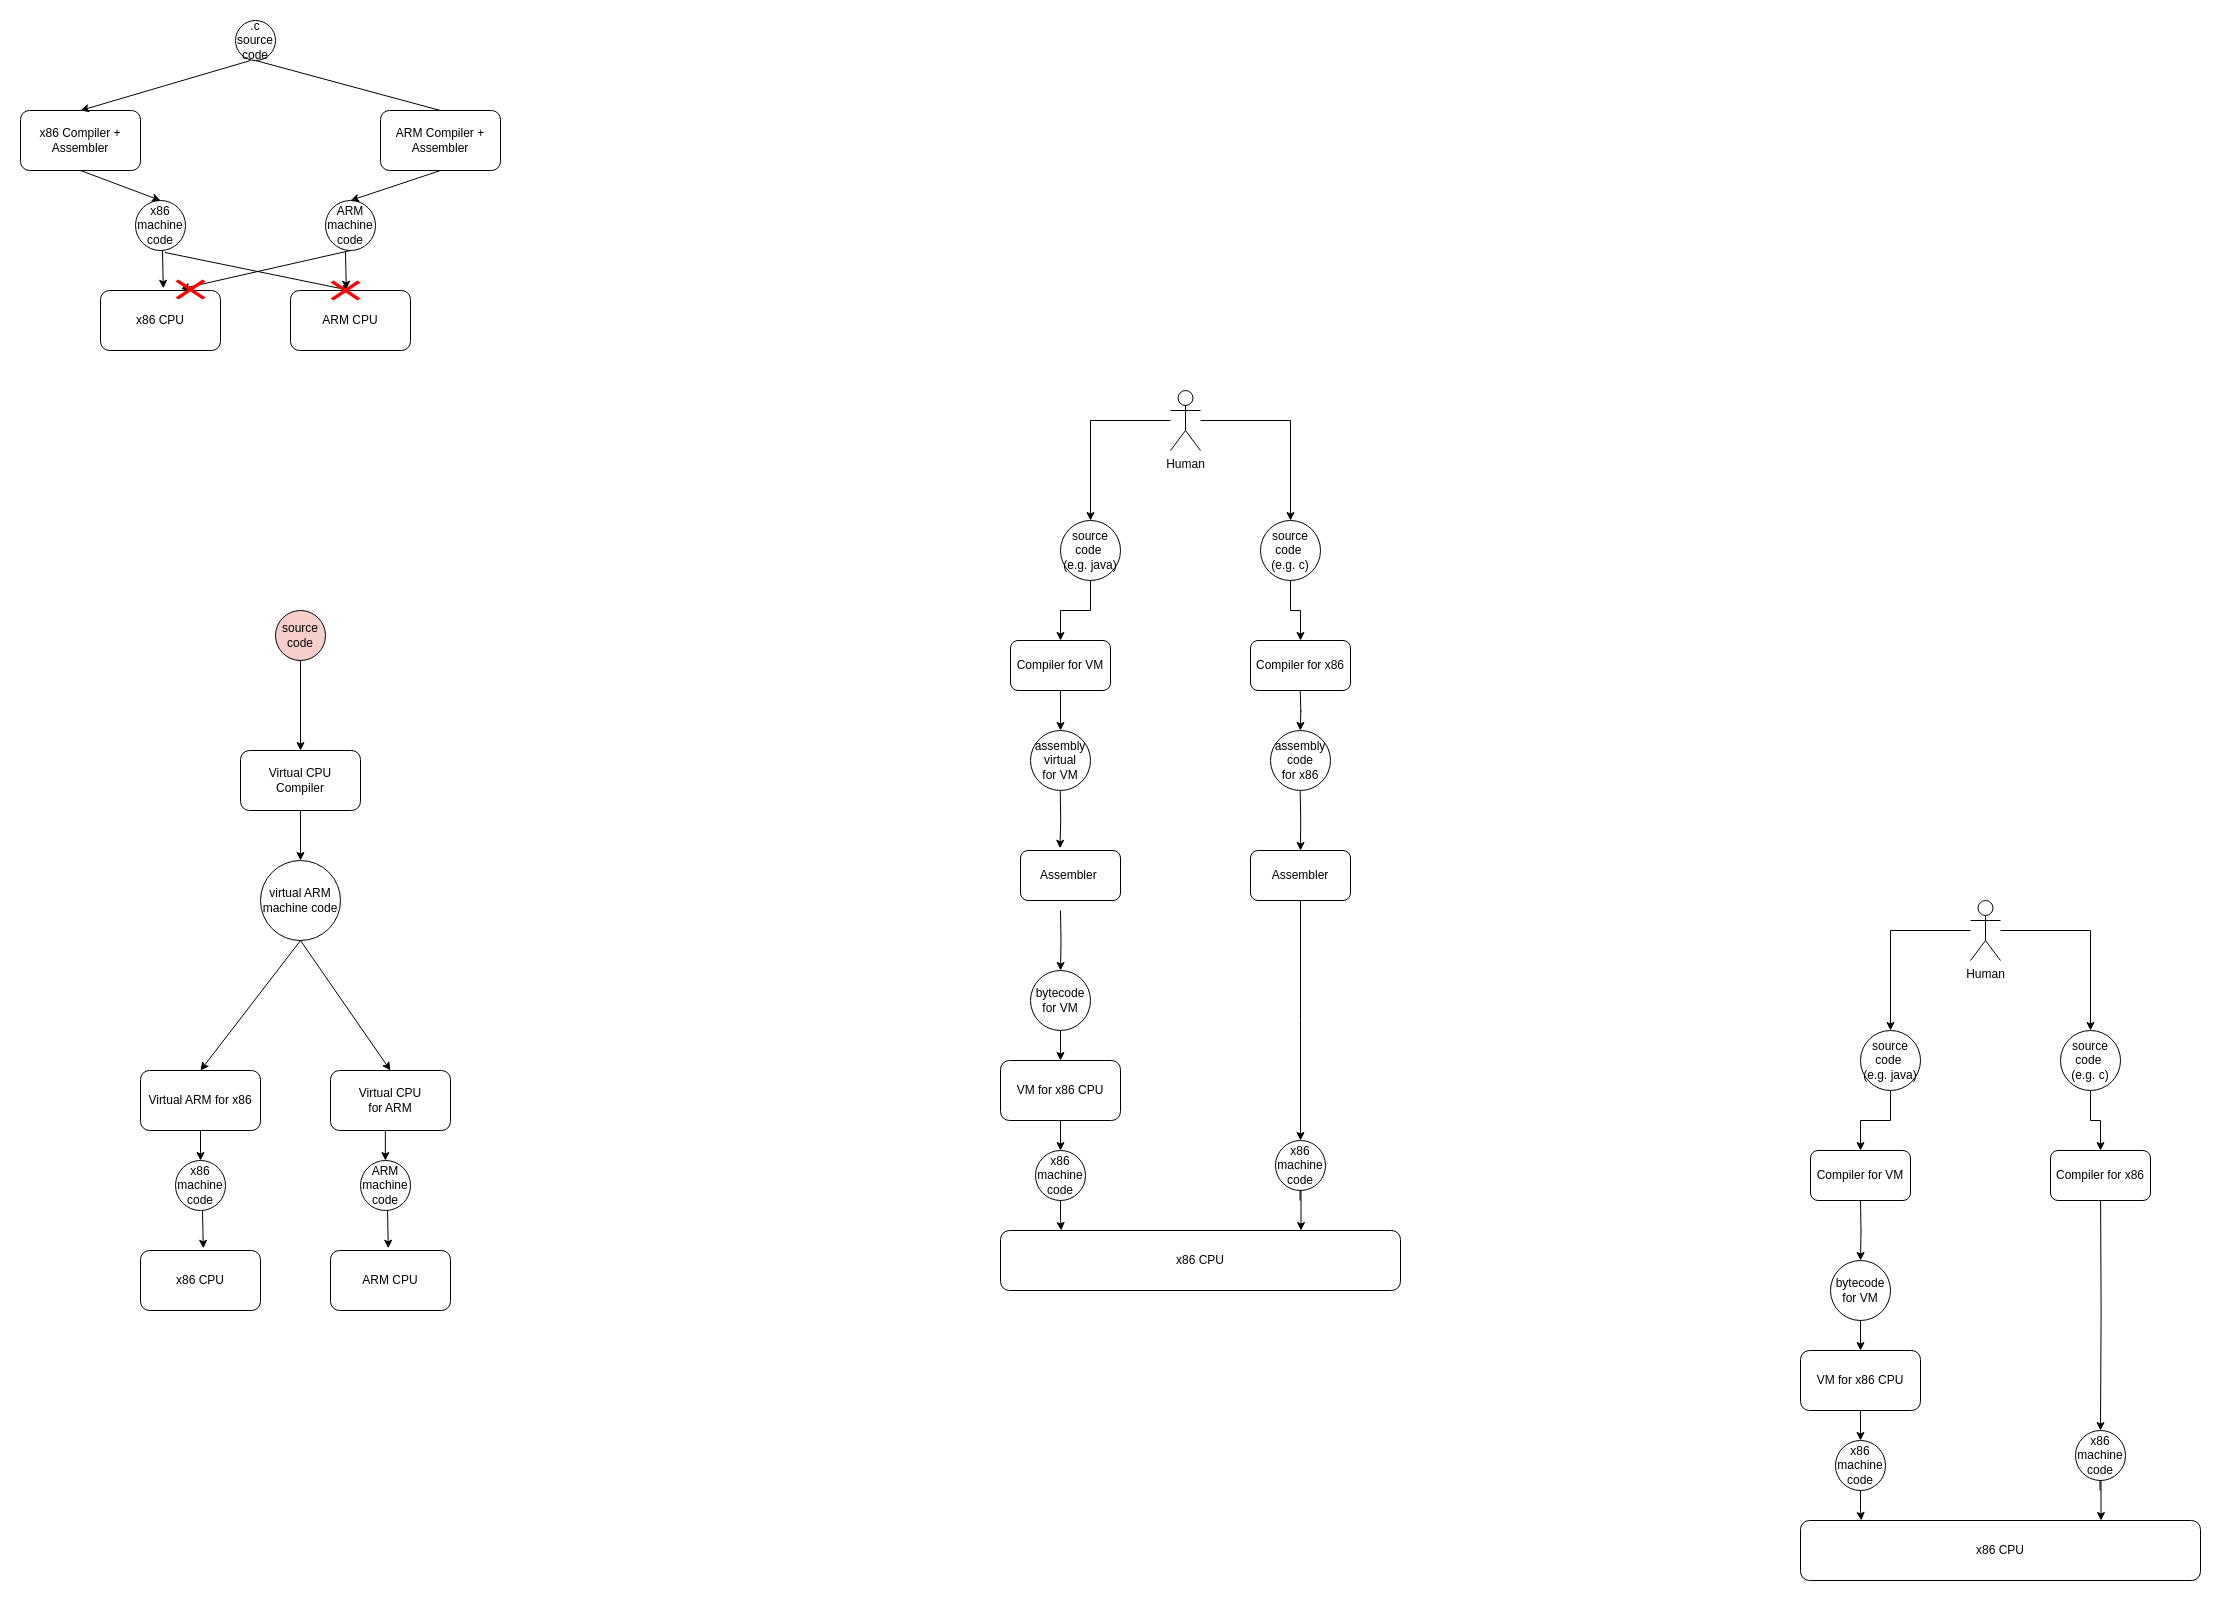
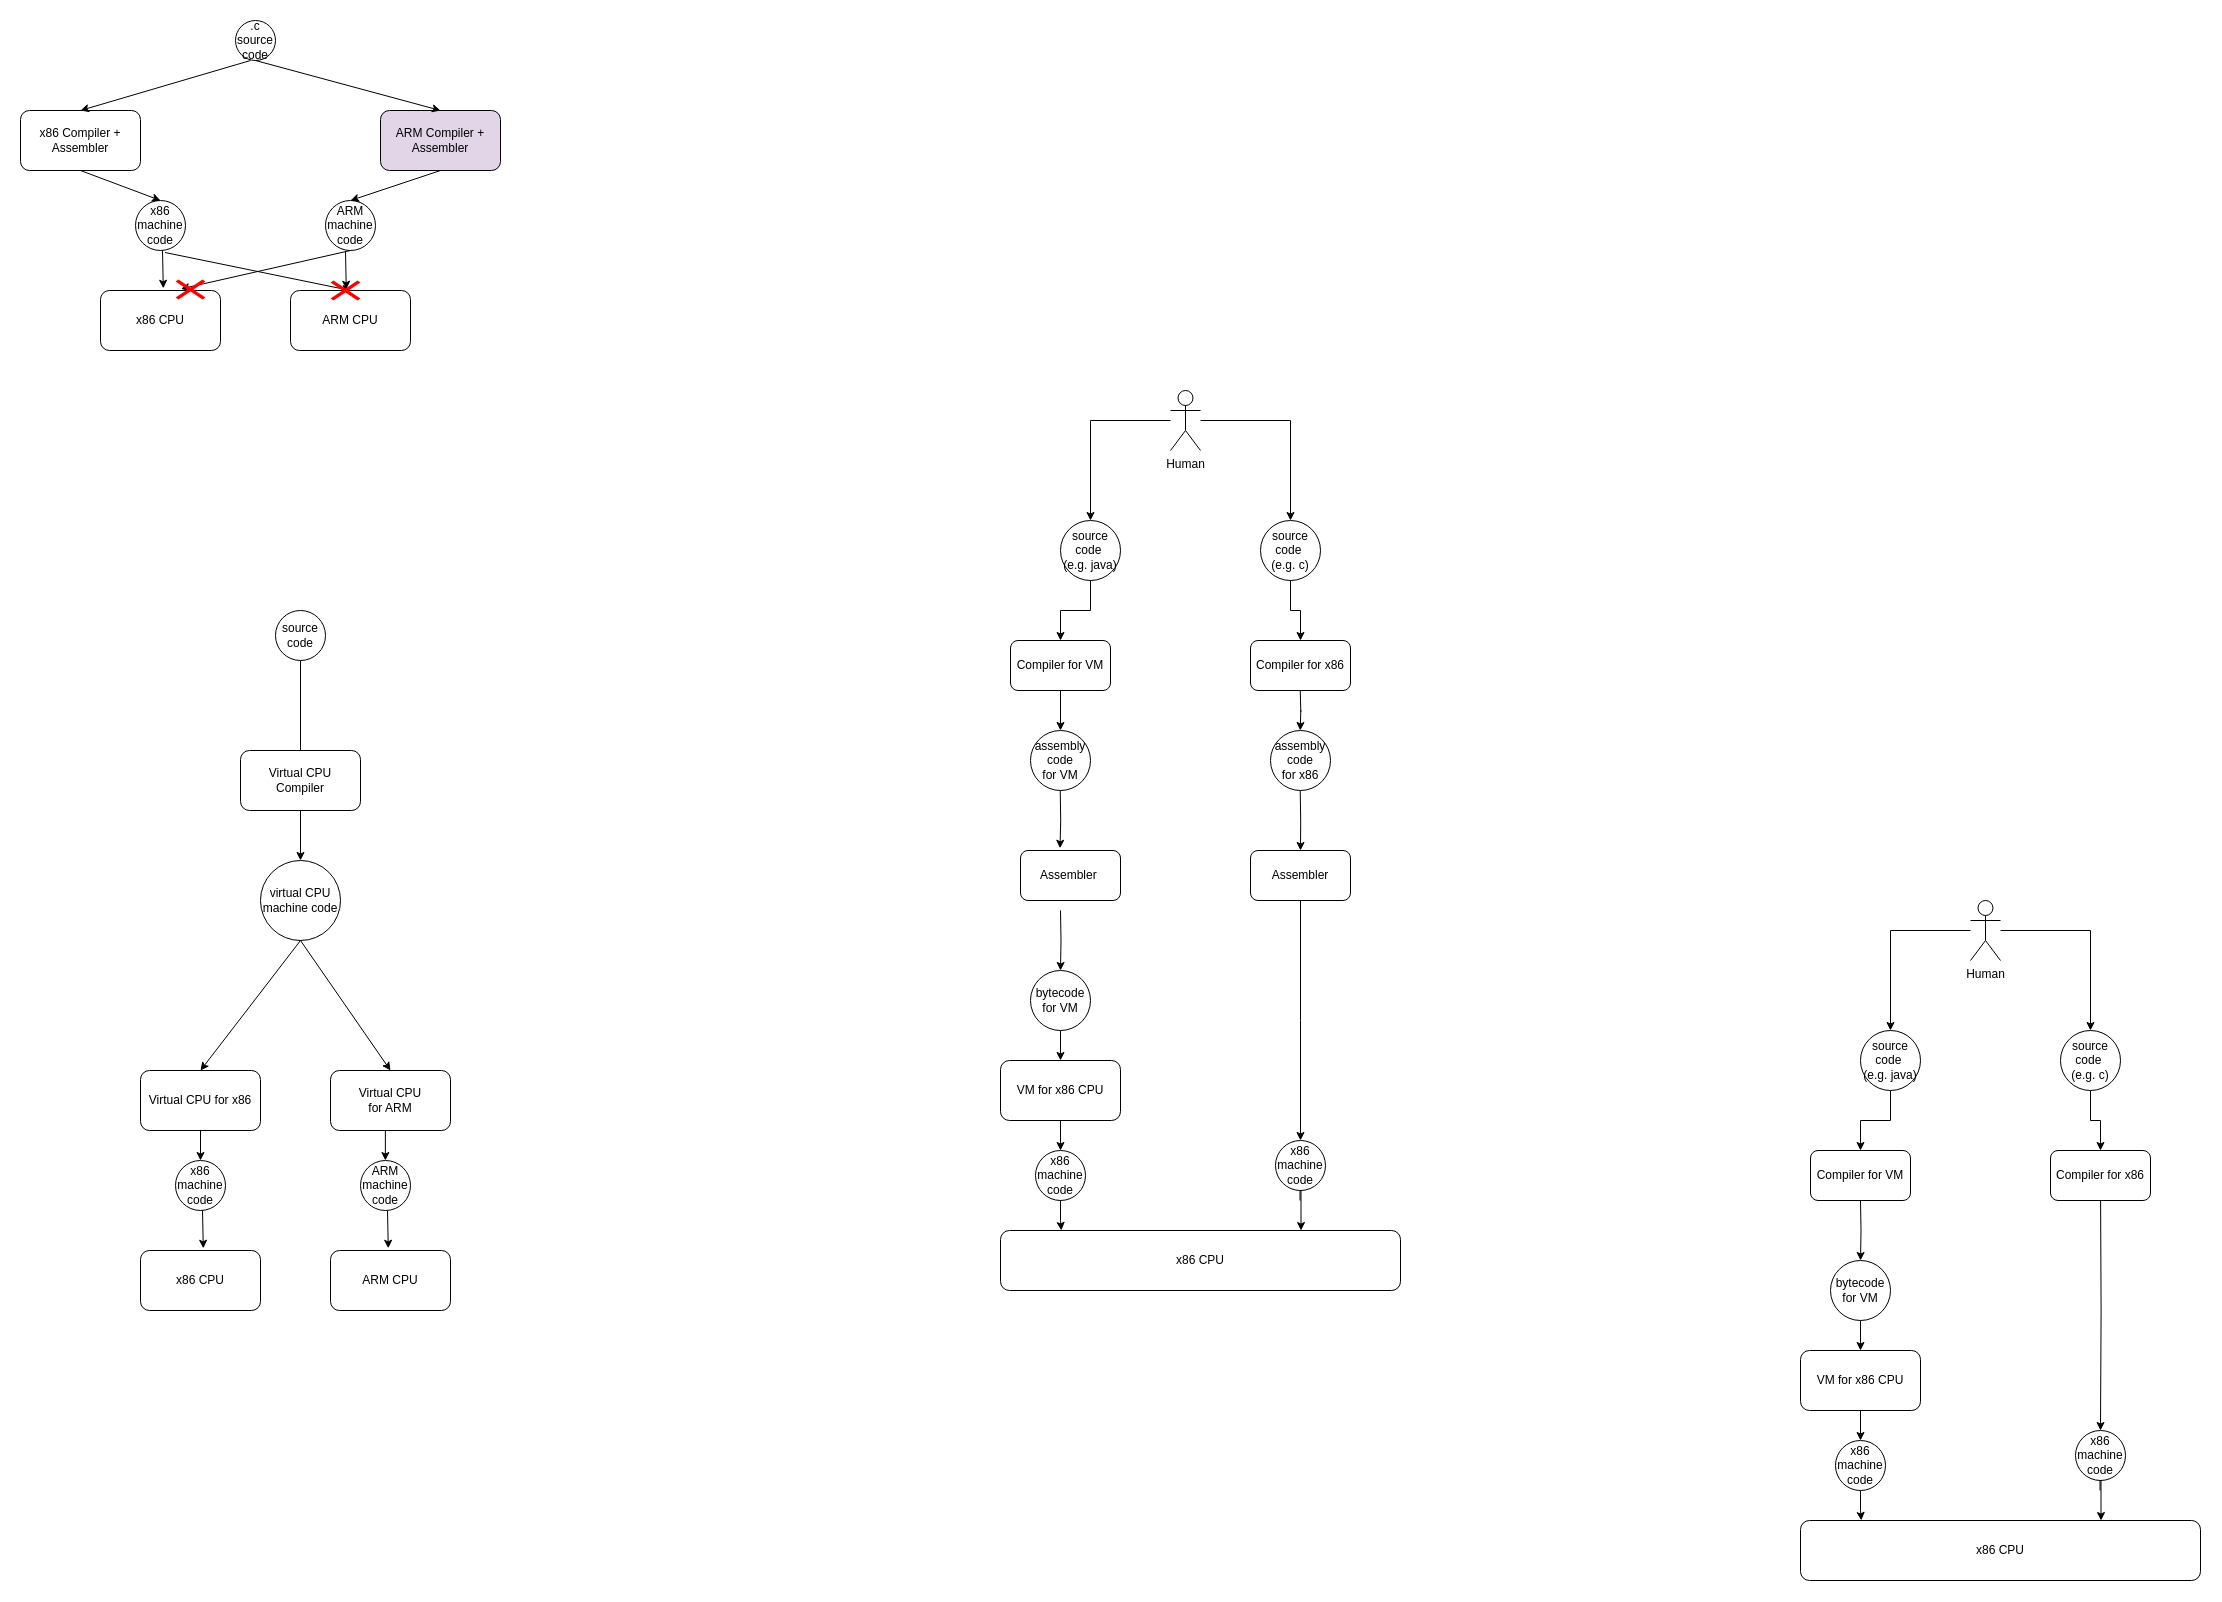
edge ".c source code" -- "ARM Compiler + Assembler": arrowhead none -> classic
node "ARM Compiler + Assembler": fillcolor #ffffff -> #e1d5e7
node "source code": fillcolor #f8cecc -> #ffffff
edge "source code" -> "Virtual CPU Compiler": arrowhead classic -> none
node "assembly virtual for VM": label "assembly virtual for VM" -> "assembly code for VM"
node "virtual ARM machine code": label "virtual ARM machine code" -> "virtual CPU machine code"
node "Virtual ARM for x86": label "Virtual ARM for x86" -> "Virtual CPU for x86"
